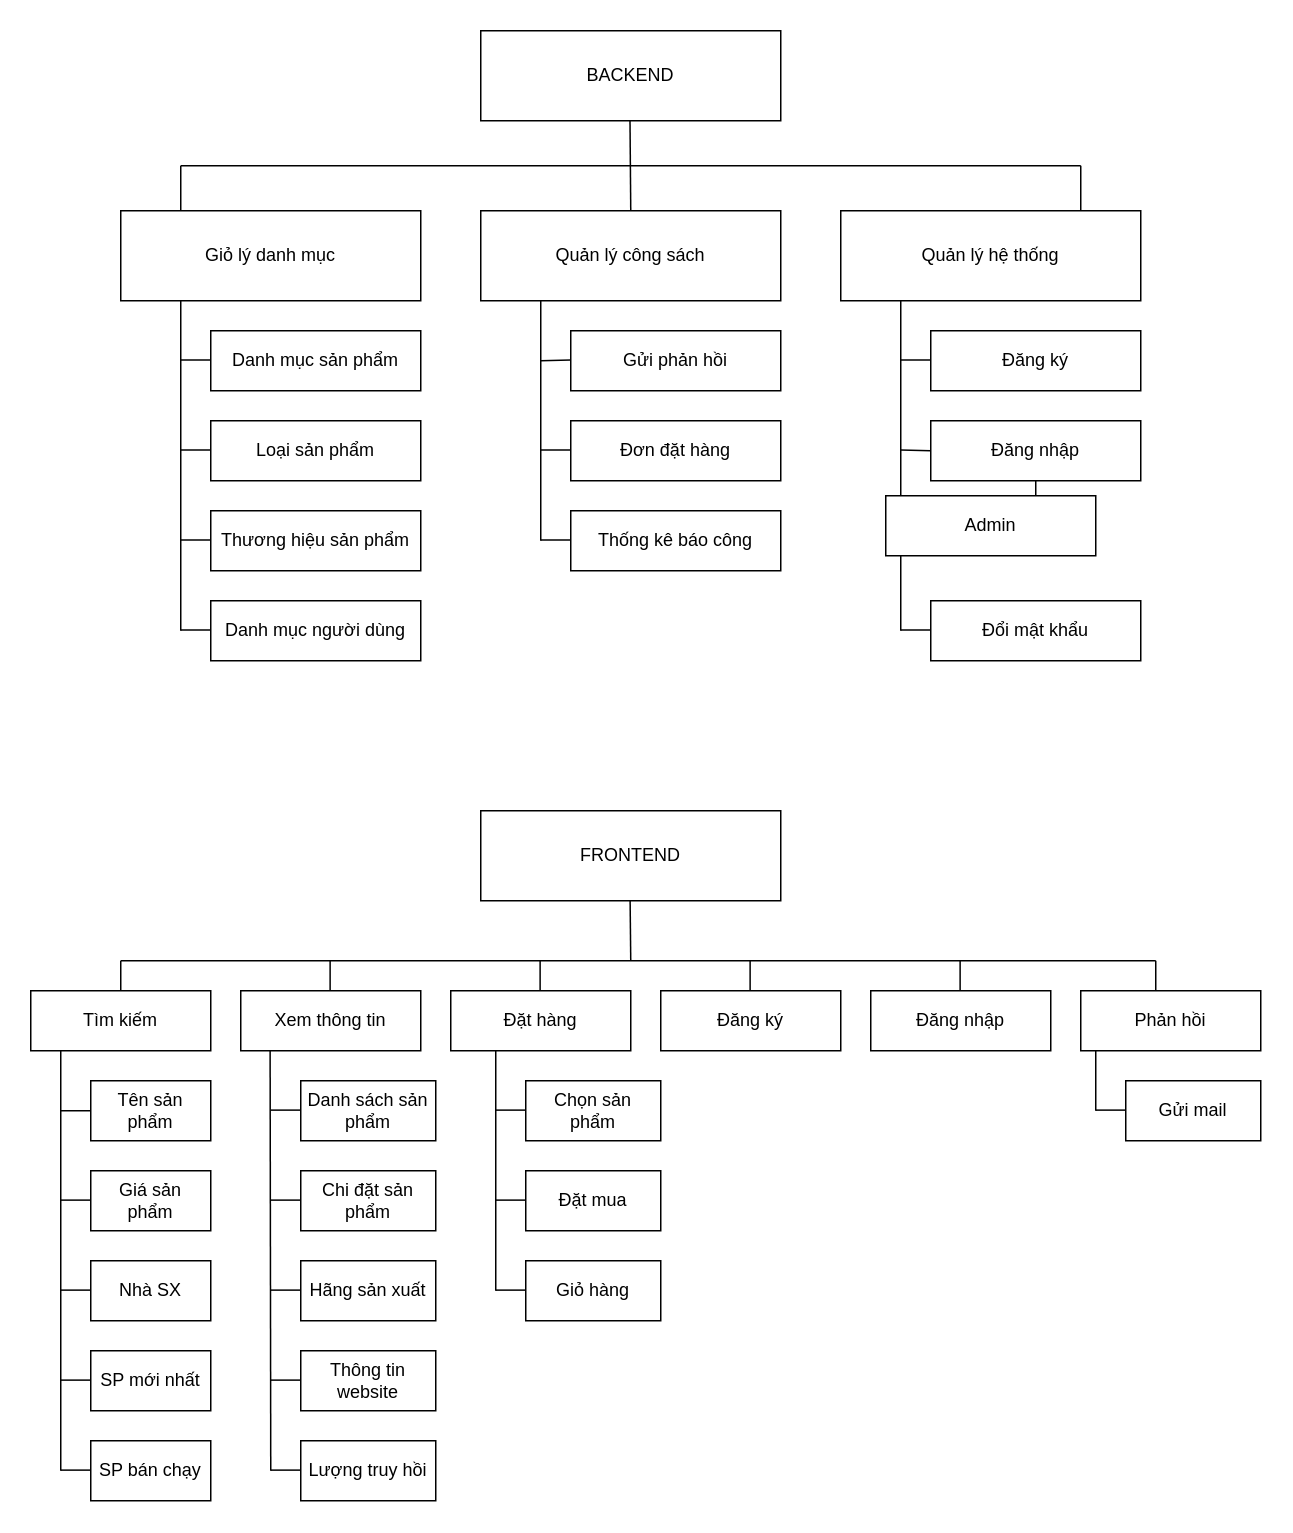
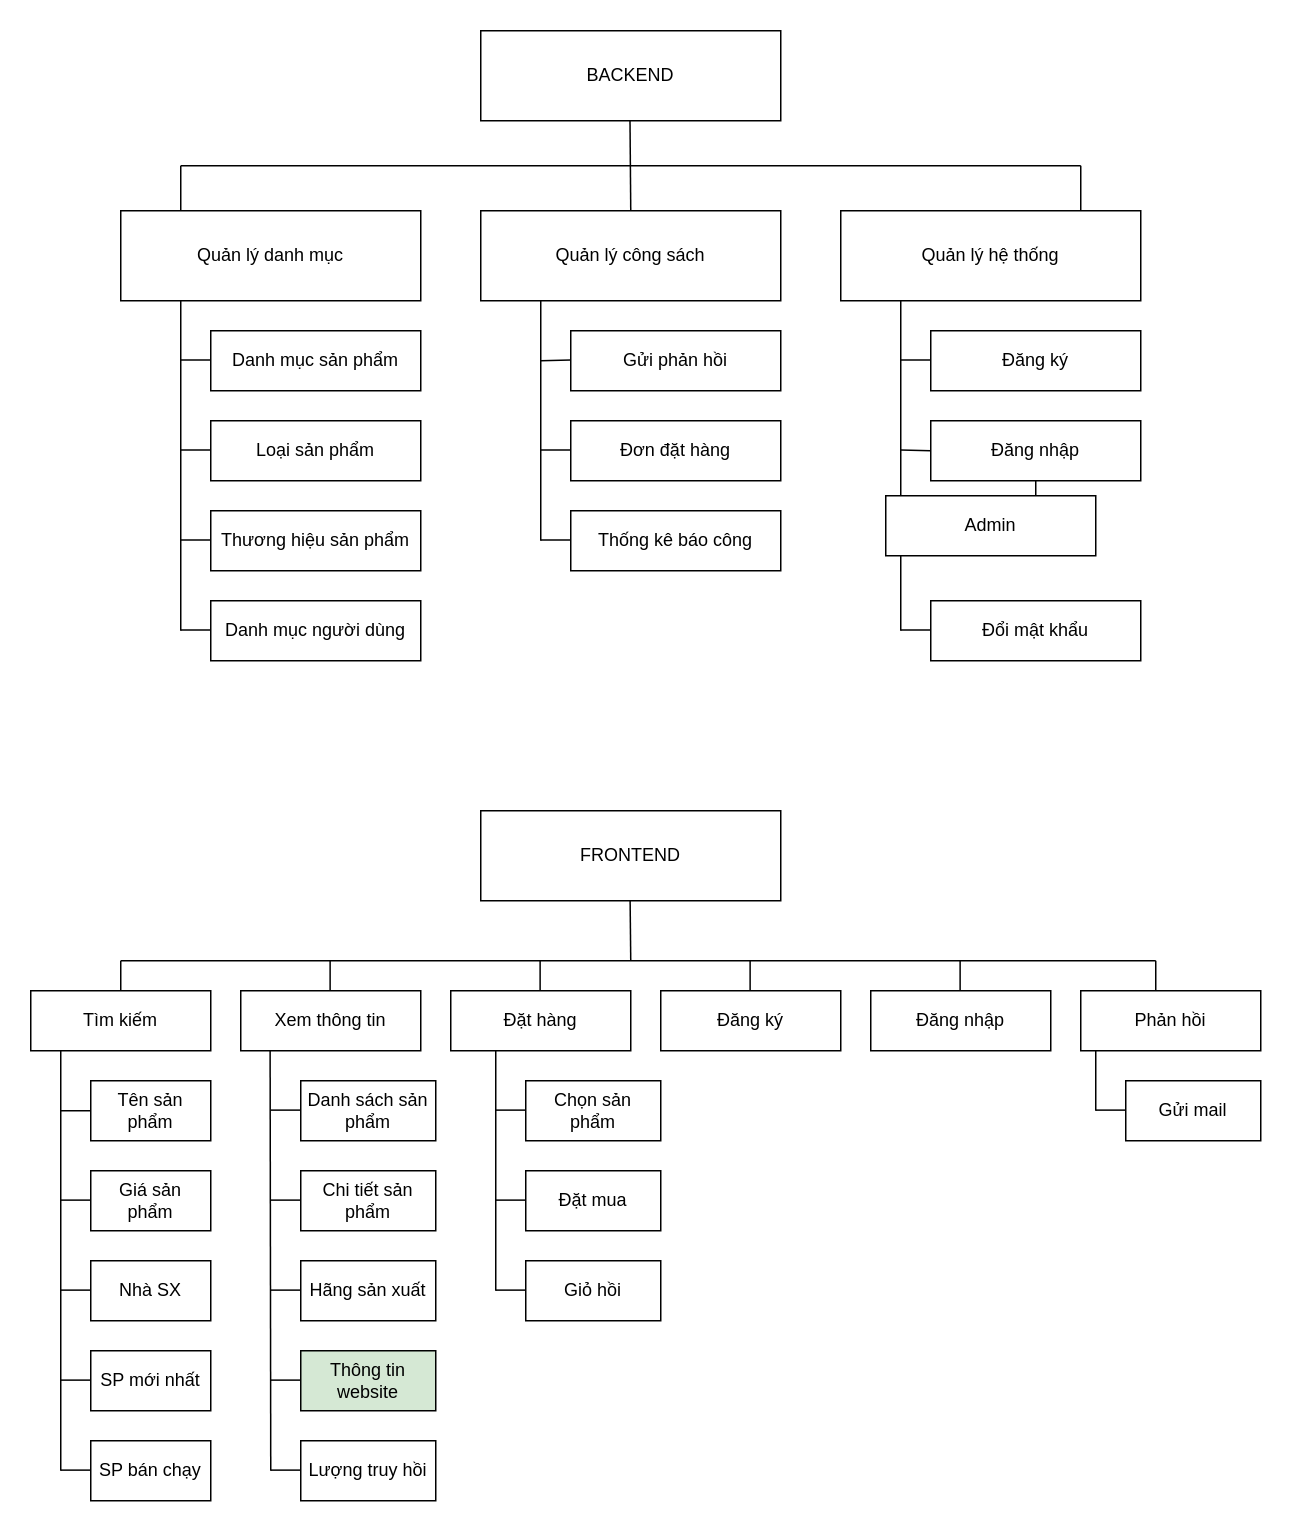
node "Giỏ lý danh mục": label "Giỏ lý danh mục" -> "Quản lý danh mục"
node "Chi đặt sản phẩm": label "Chi đặt sản phẩm" -> "Chi tiết sản phẩm"
node "Giỏ hàng": label "Giỏ hàng" -> "Giỏ hồi"
node "Thông tin website": fillcolor #ffffff -> #d5e8d4
